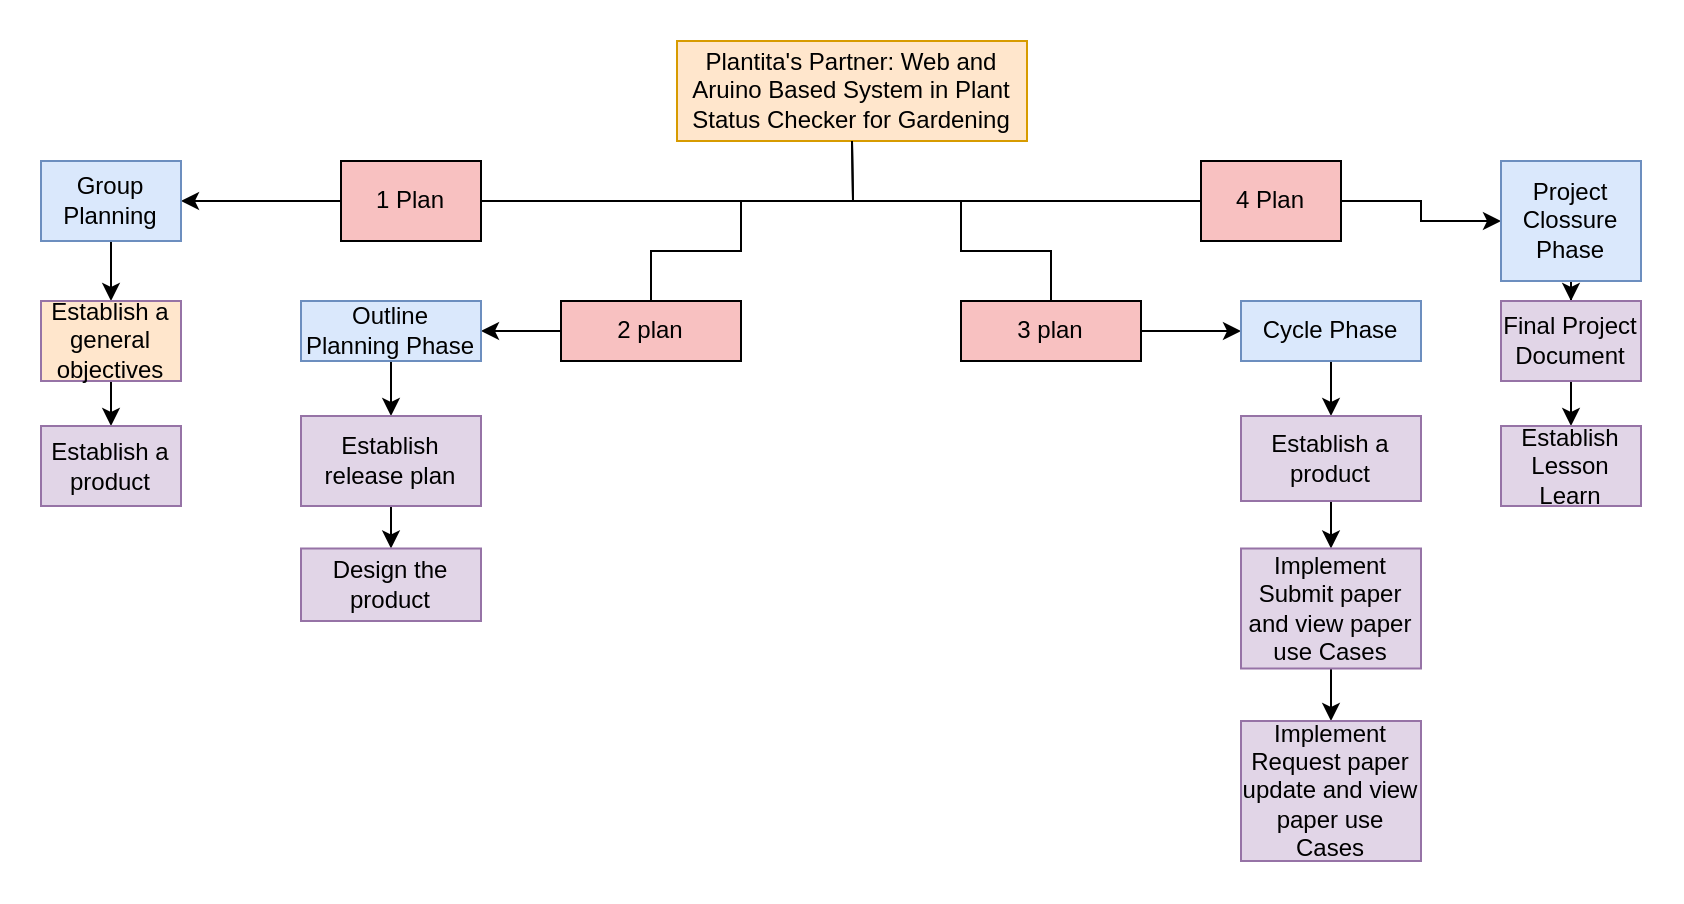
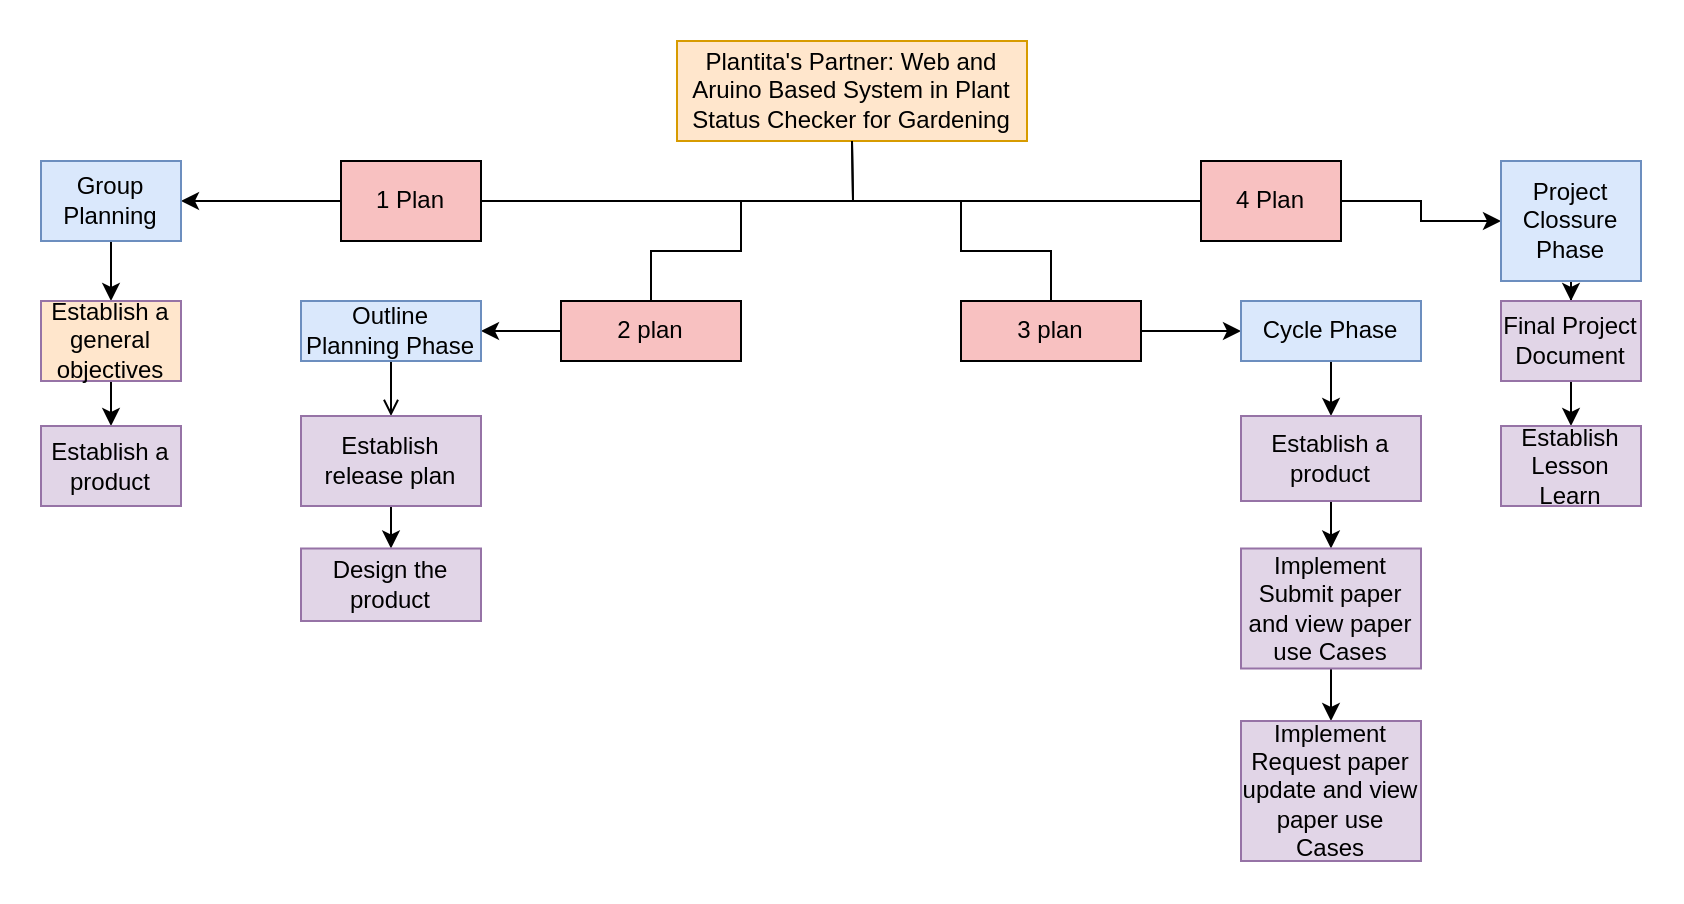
edge "Outline Planning Phase" -> "Establish release plan": arrowhead classic -> open
